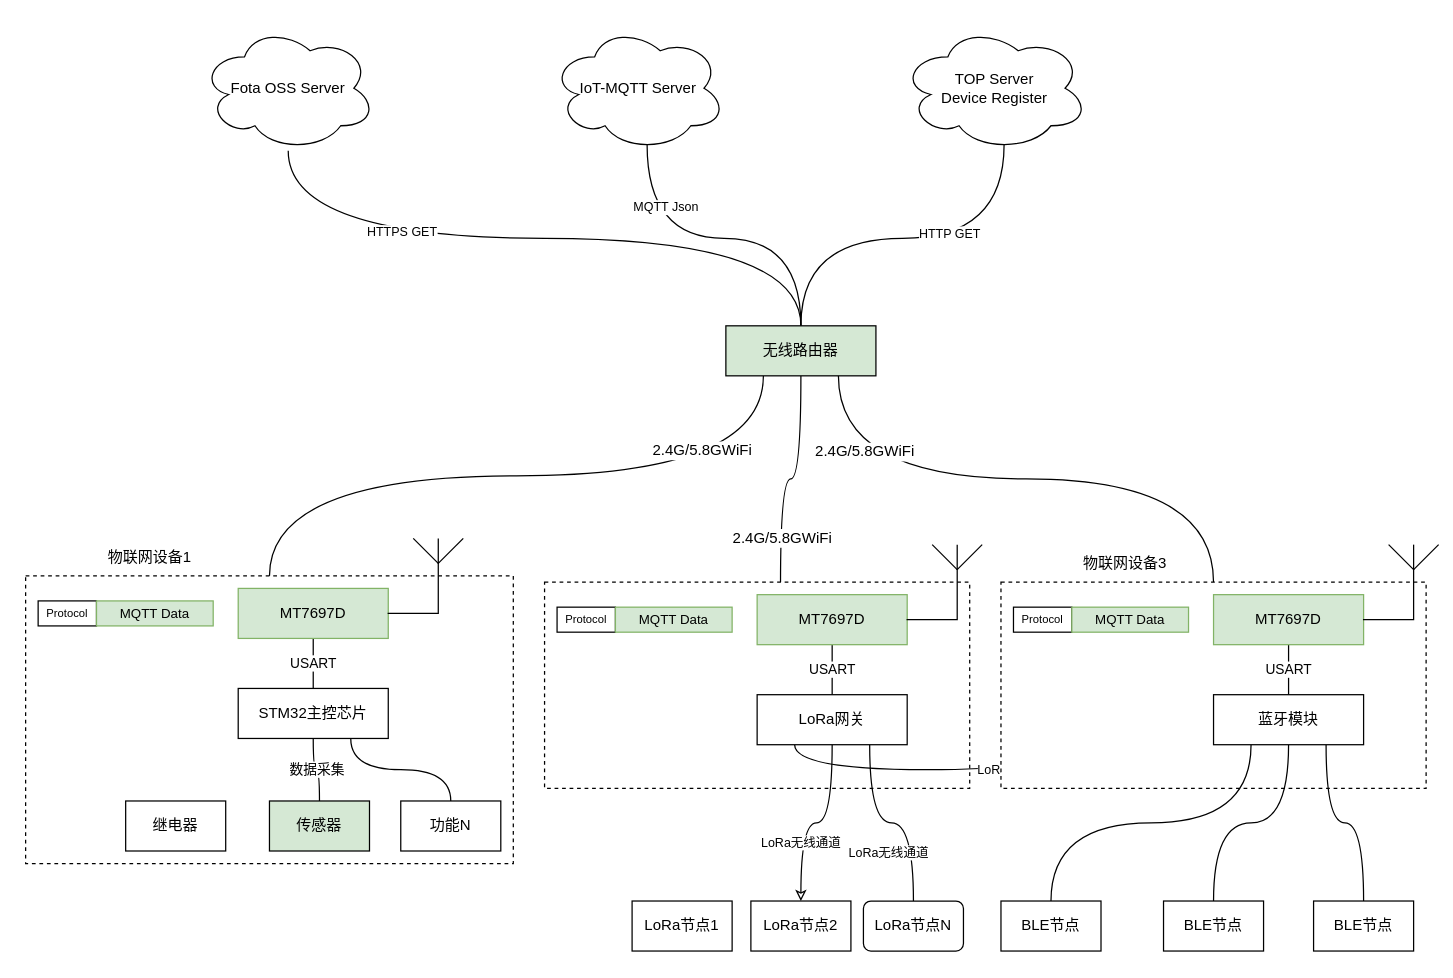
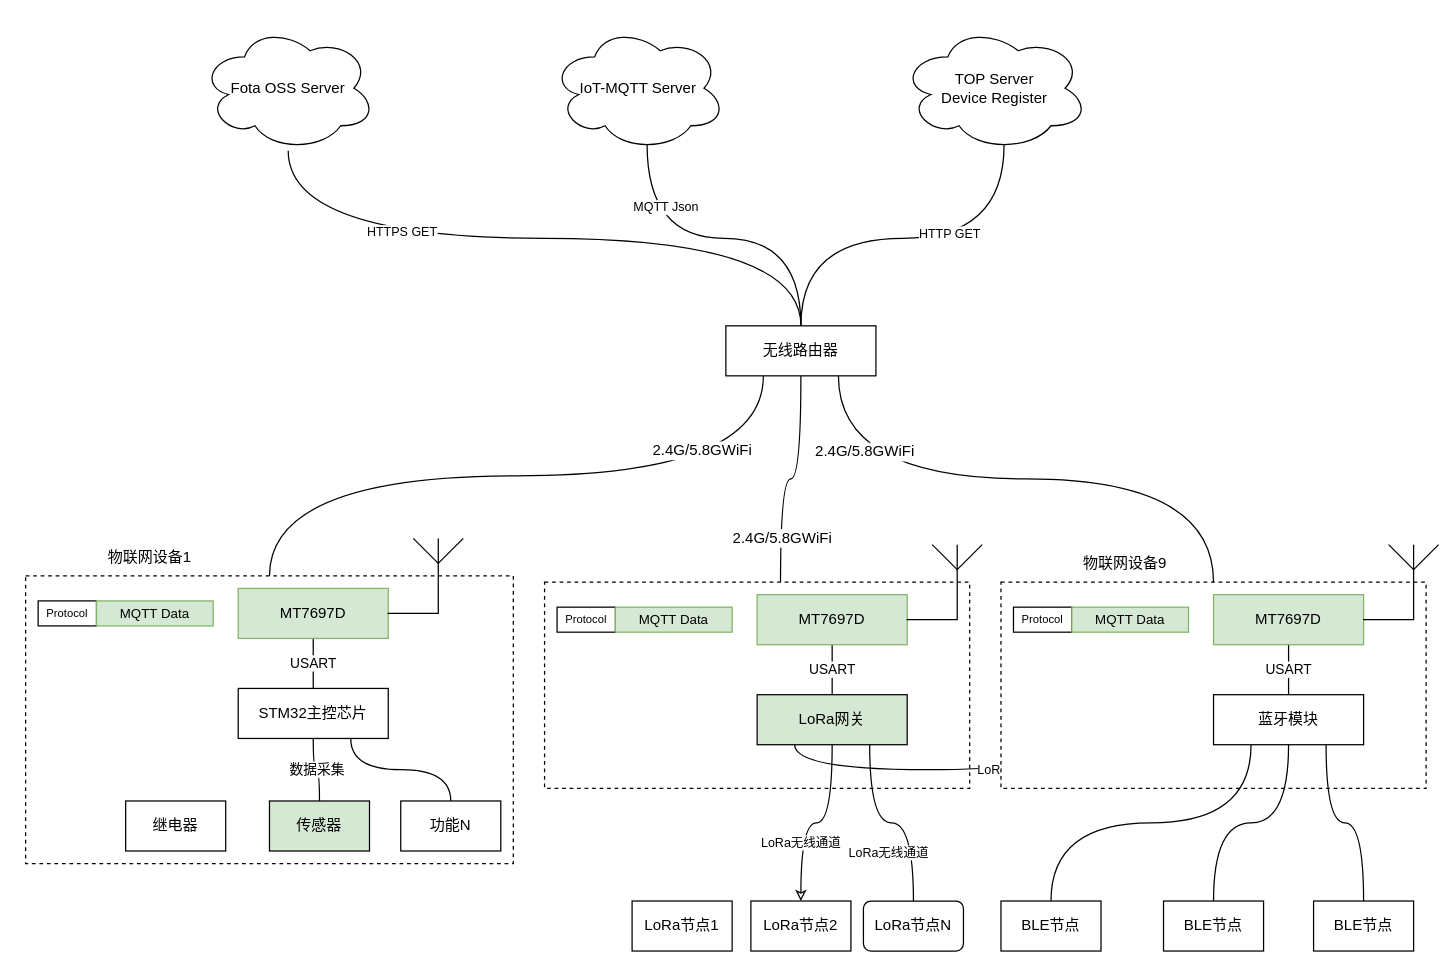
node "无线路由器": fillcolor #d5e8d4 -> #ffffff
node "物联网设备3": label "物联网设备3" -> "物联网设备9"
node "LoRa网关": fillcolor #ffffff -> #d5e8d4
